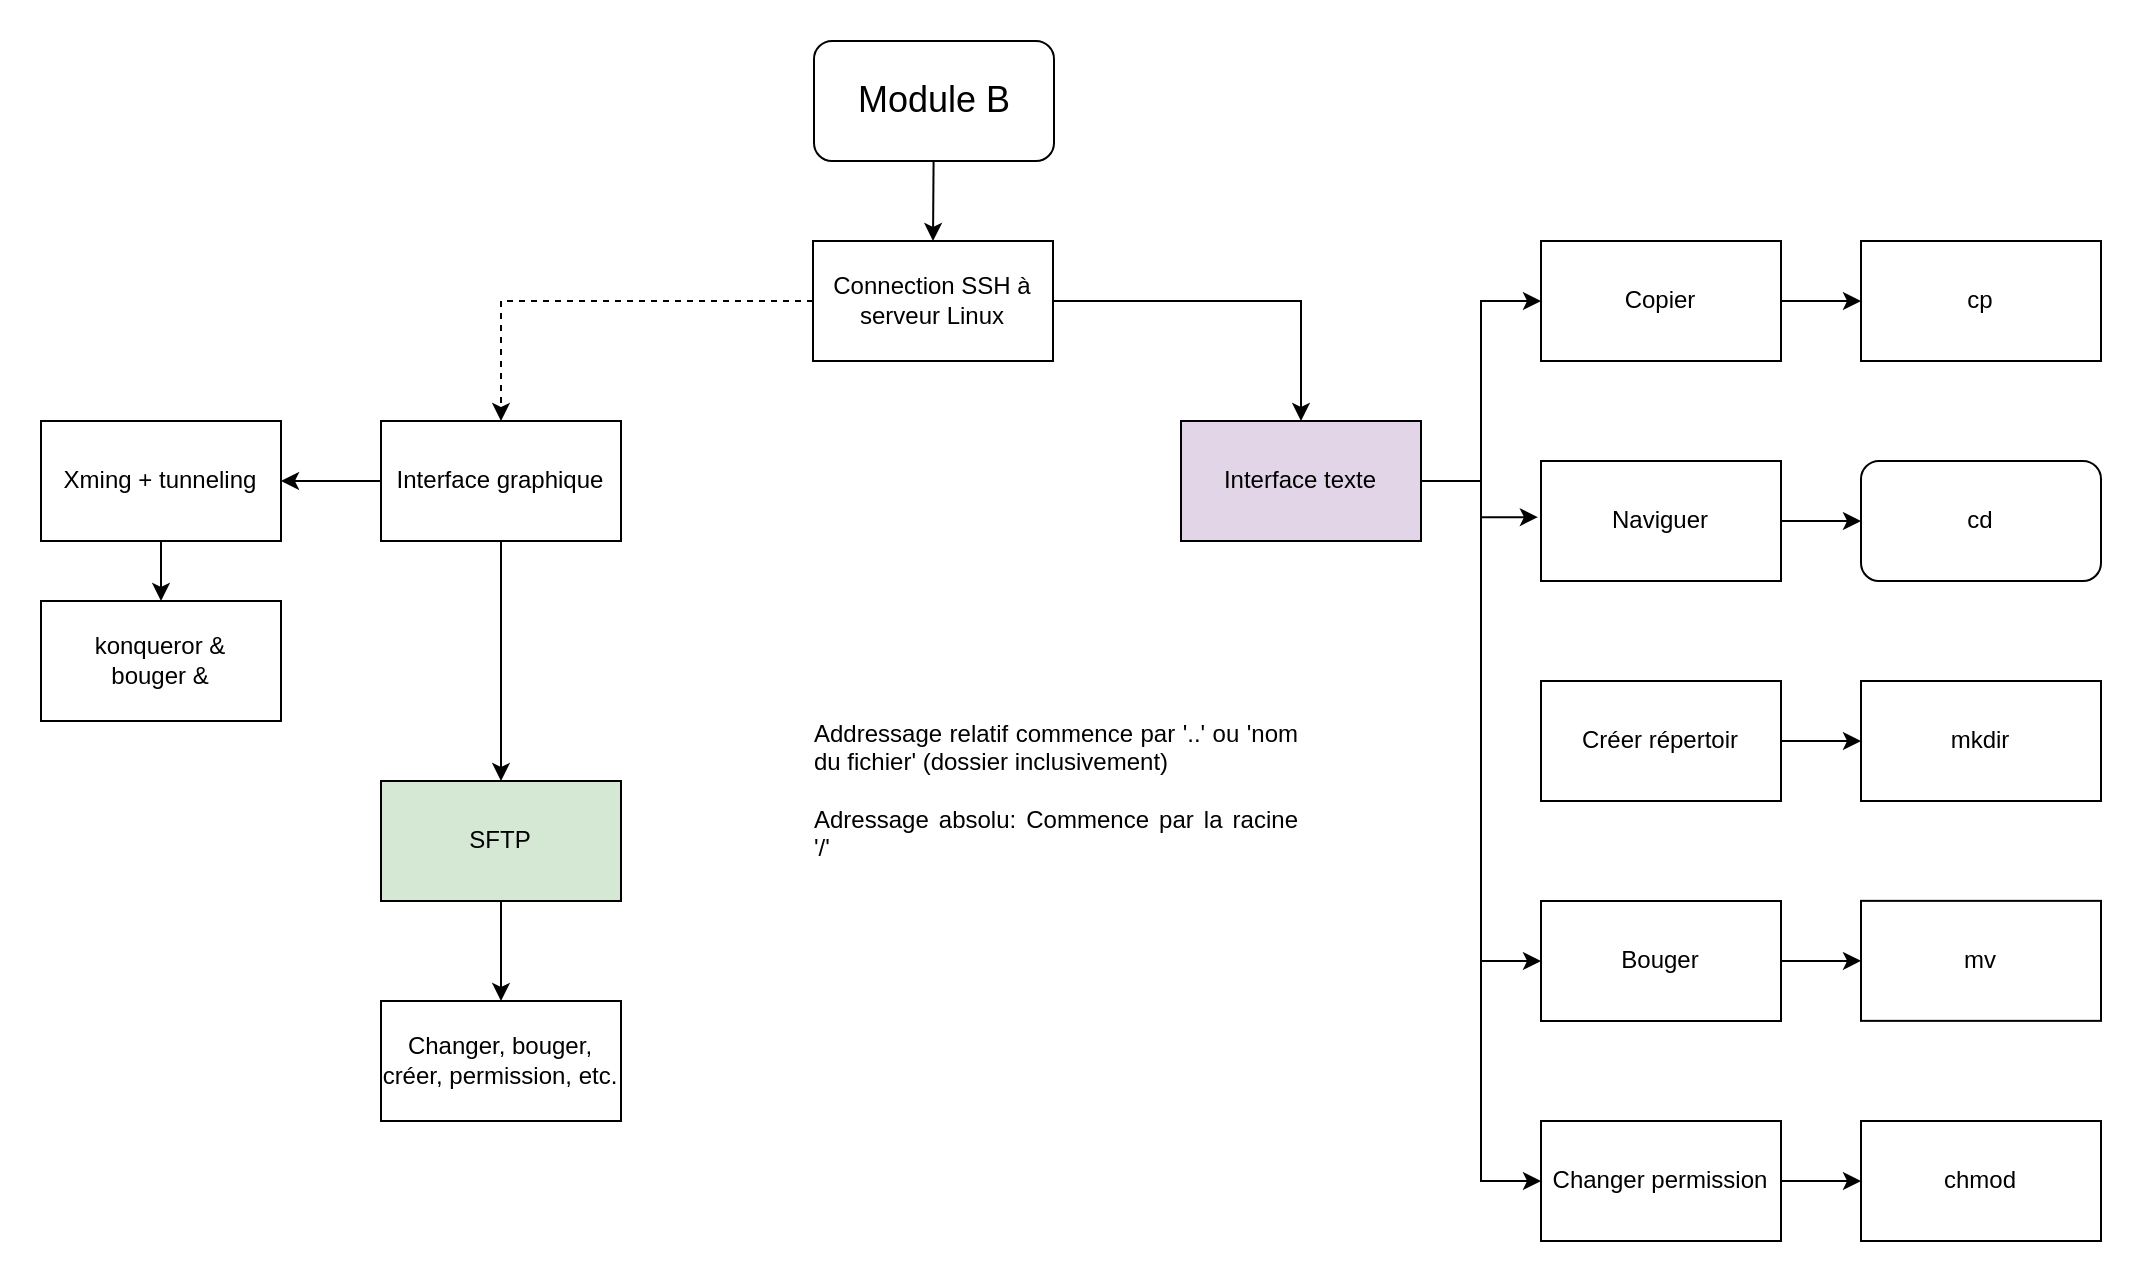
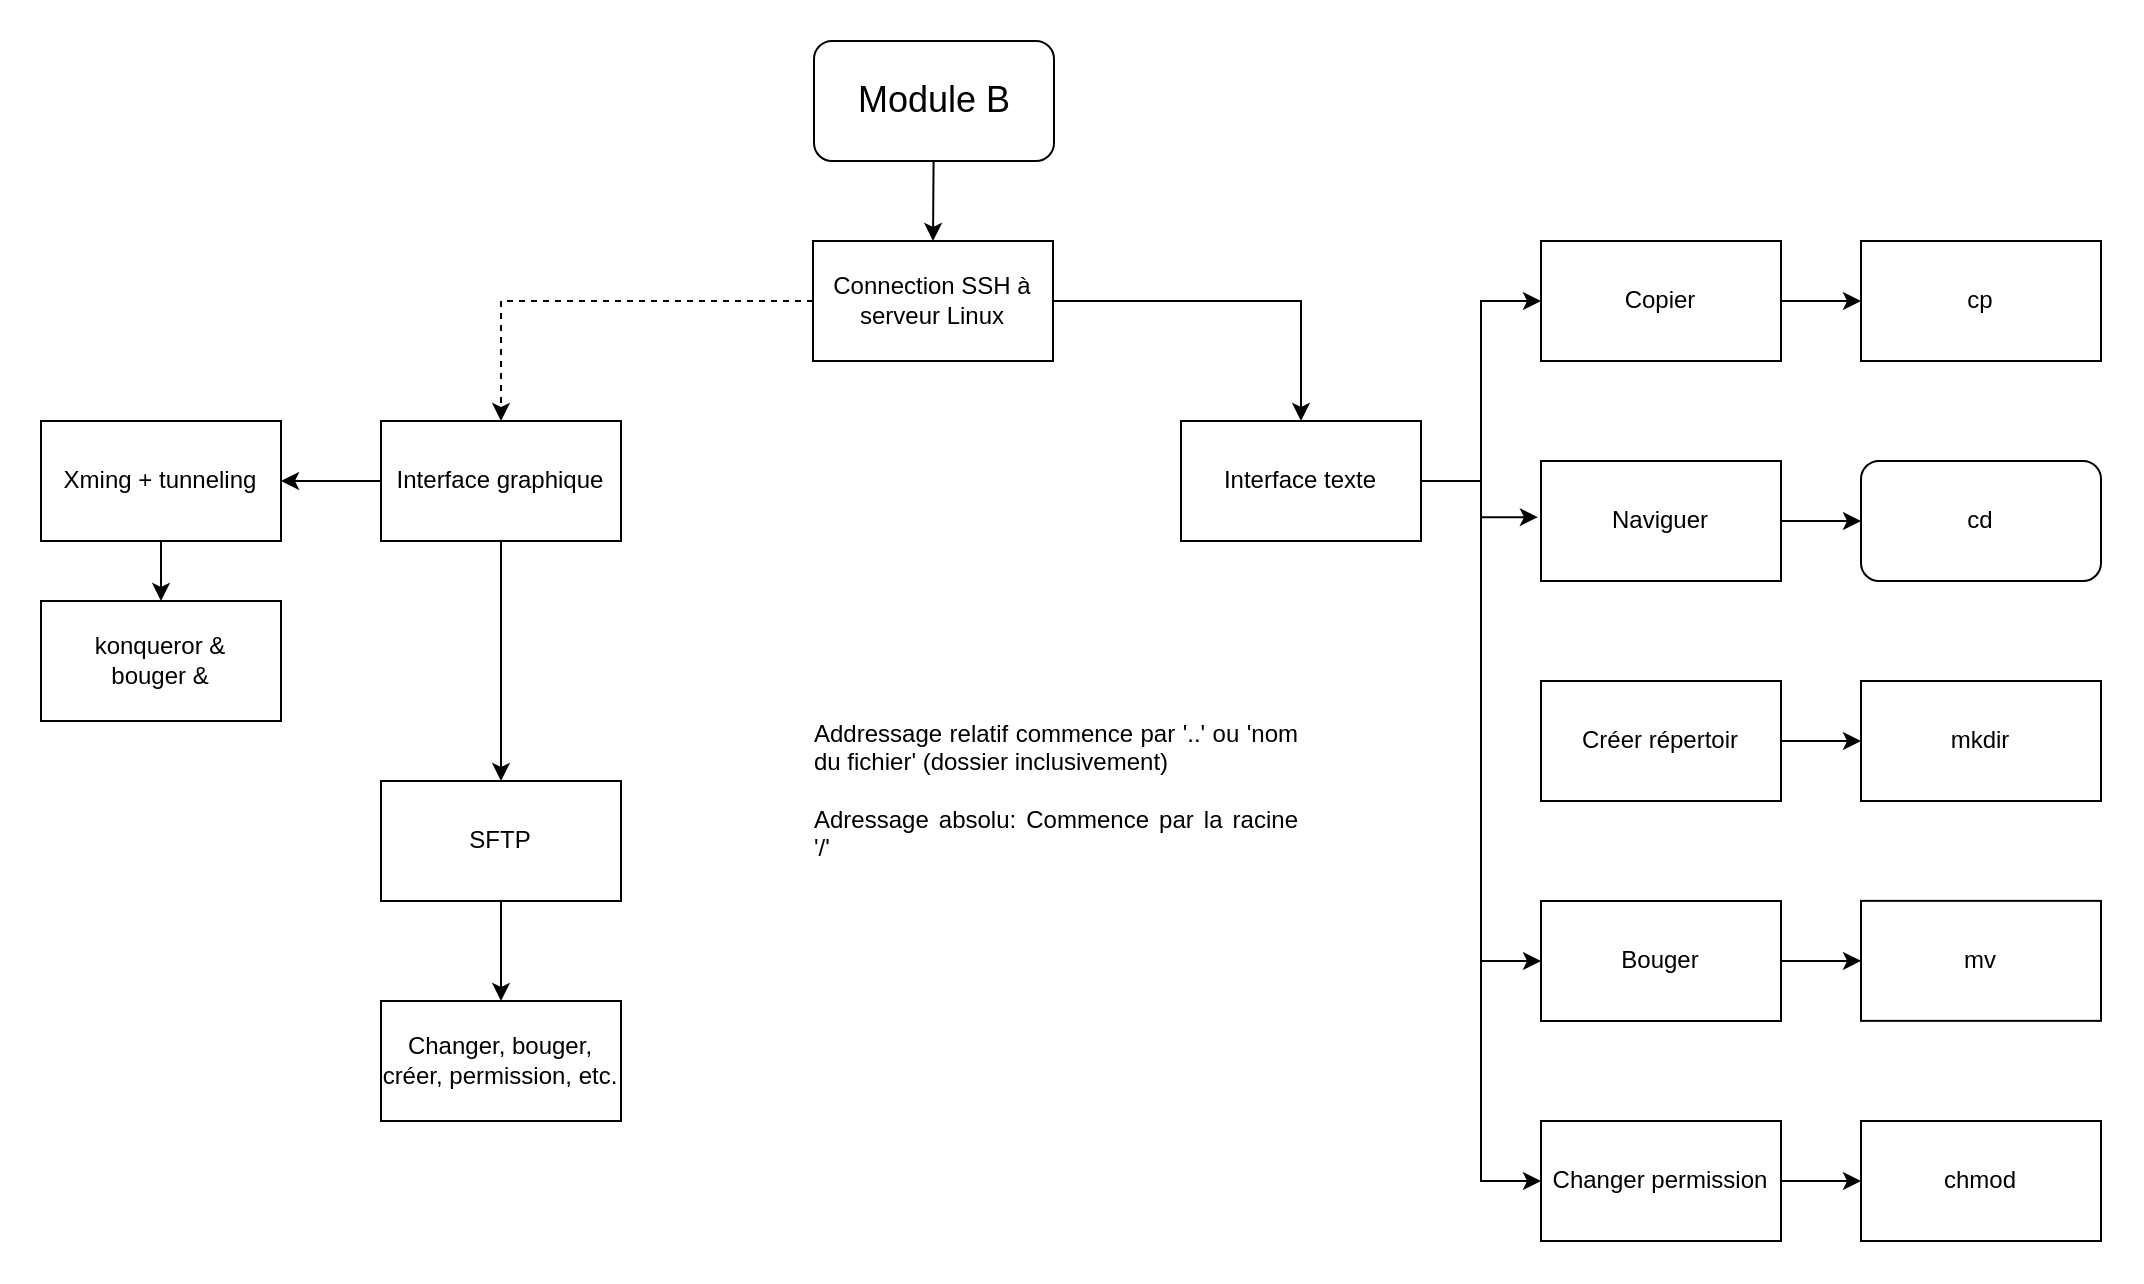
node "Interface texte": fillcolor #e1d5e7 -> #ffffff
node "SFTP": fillcolor #d5e8d4 -> #ffffff
